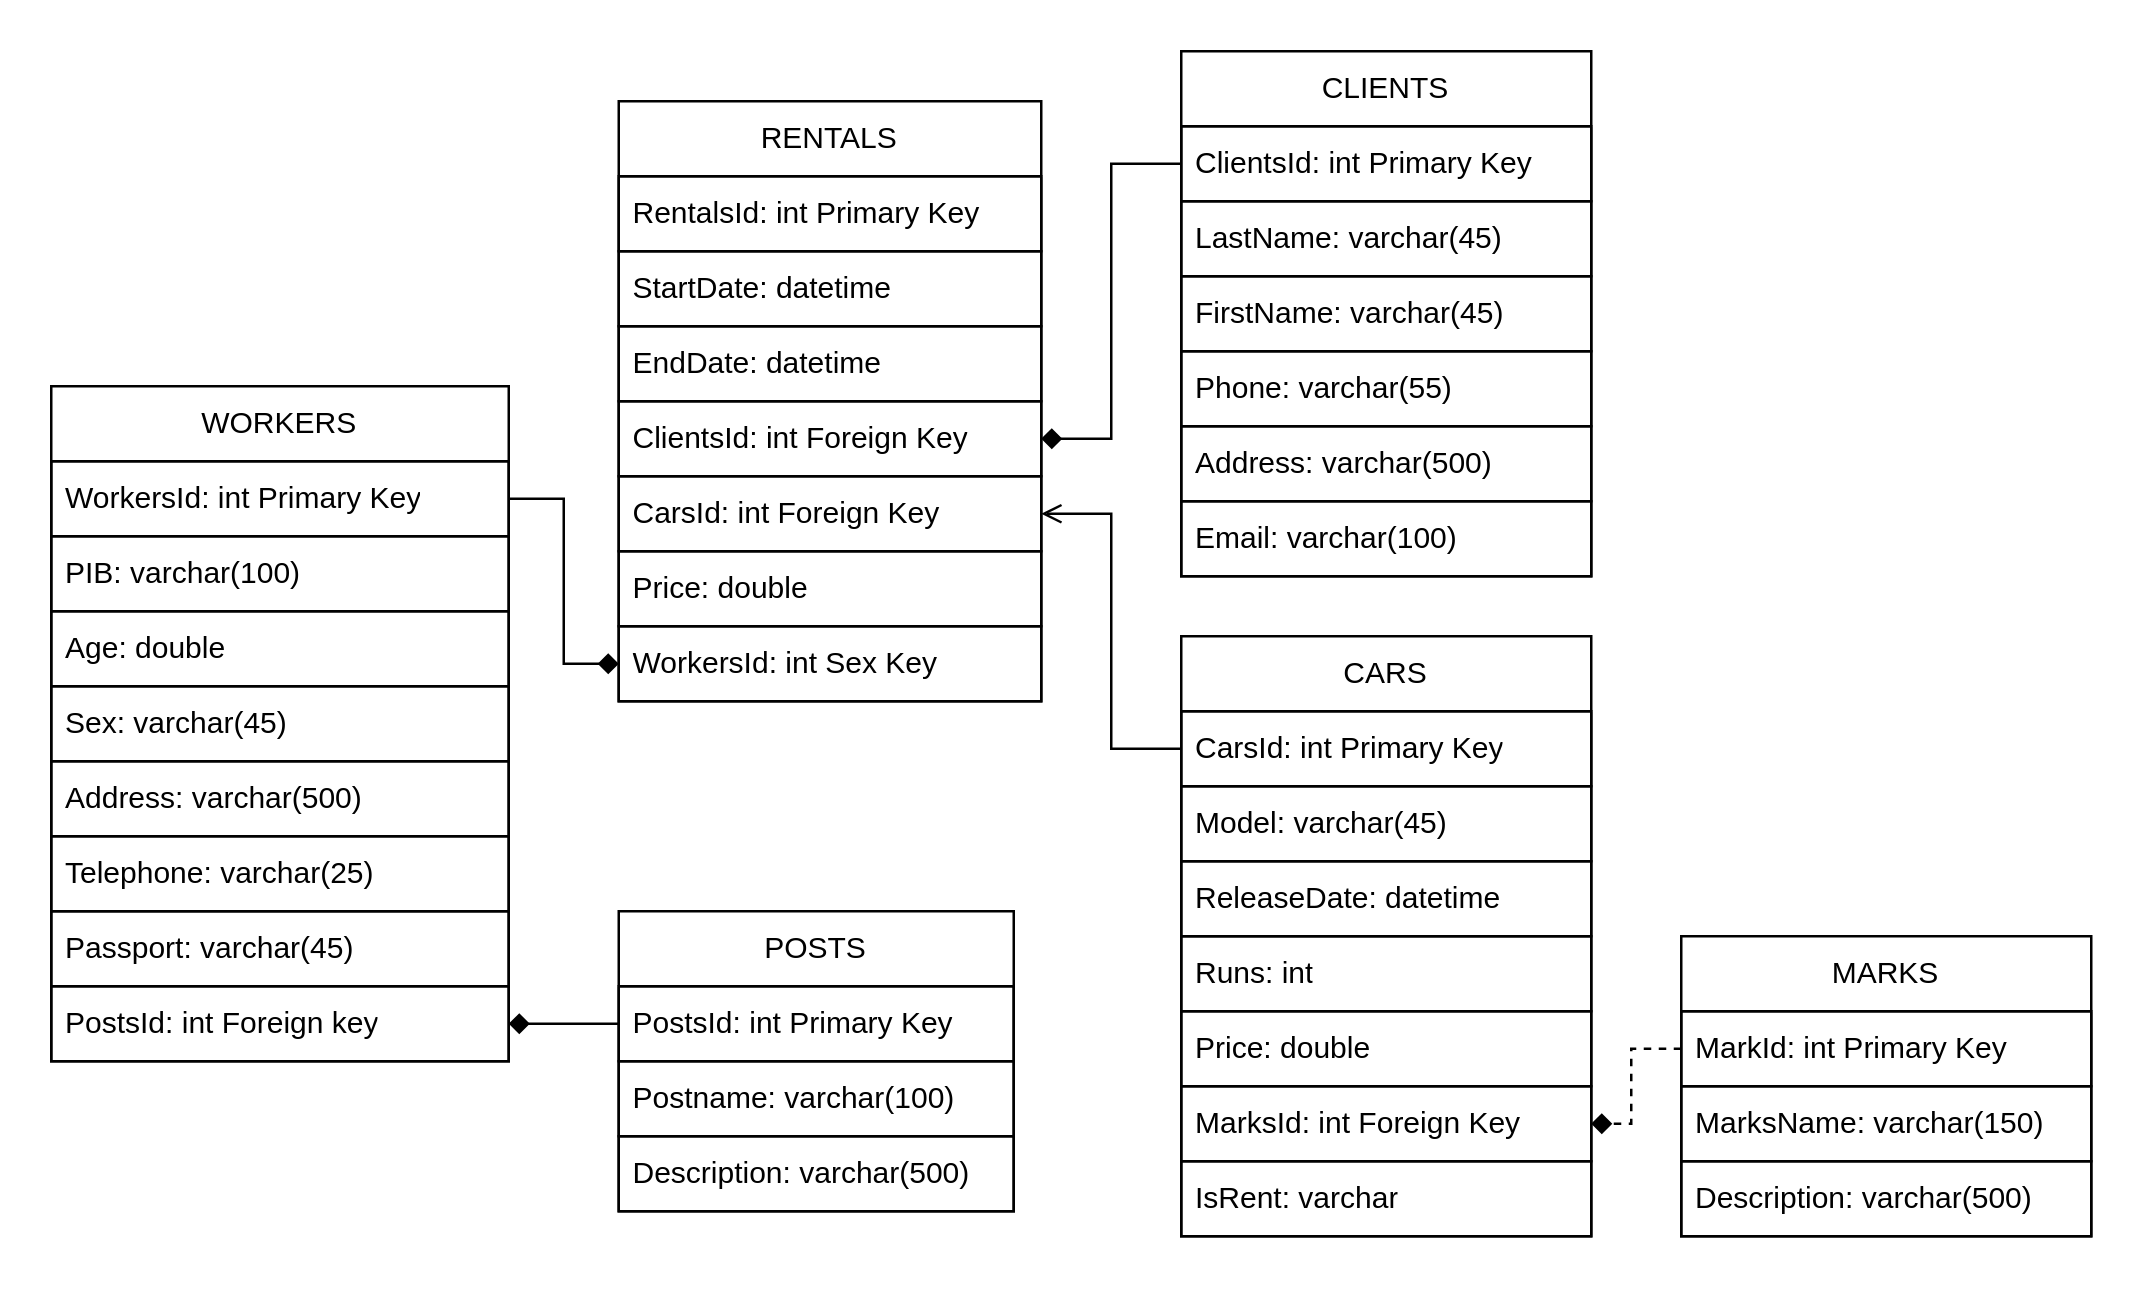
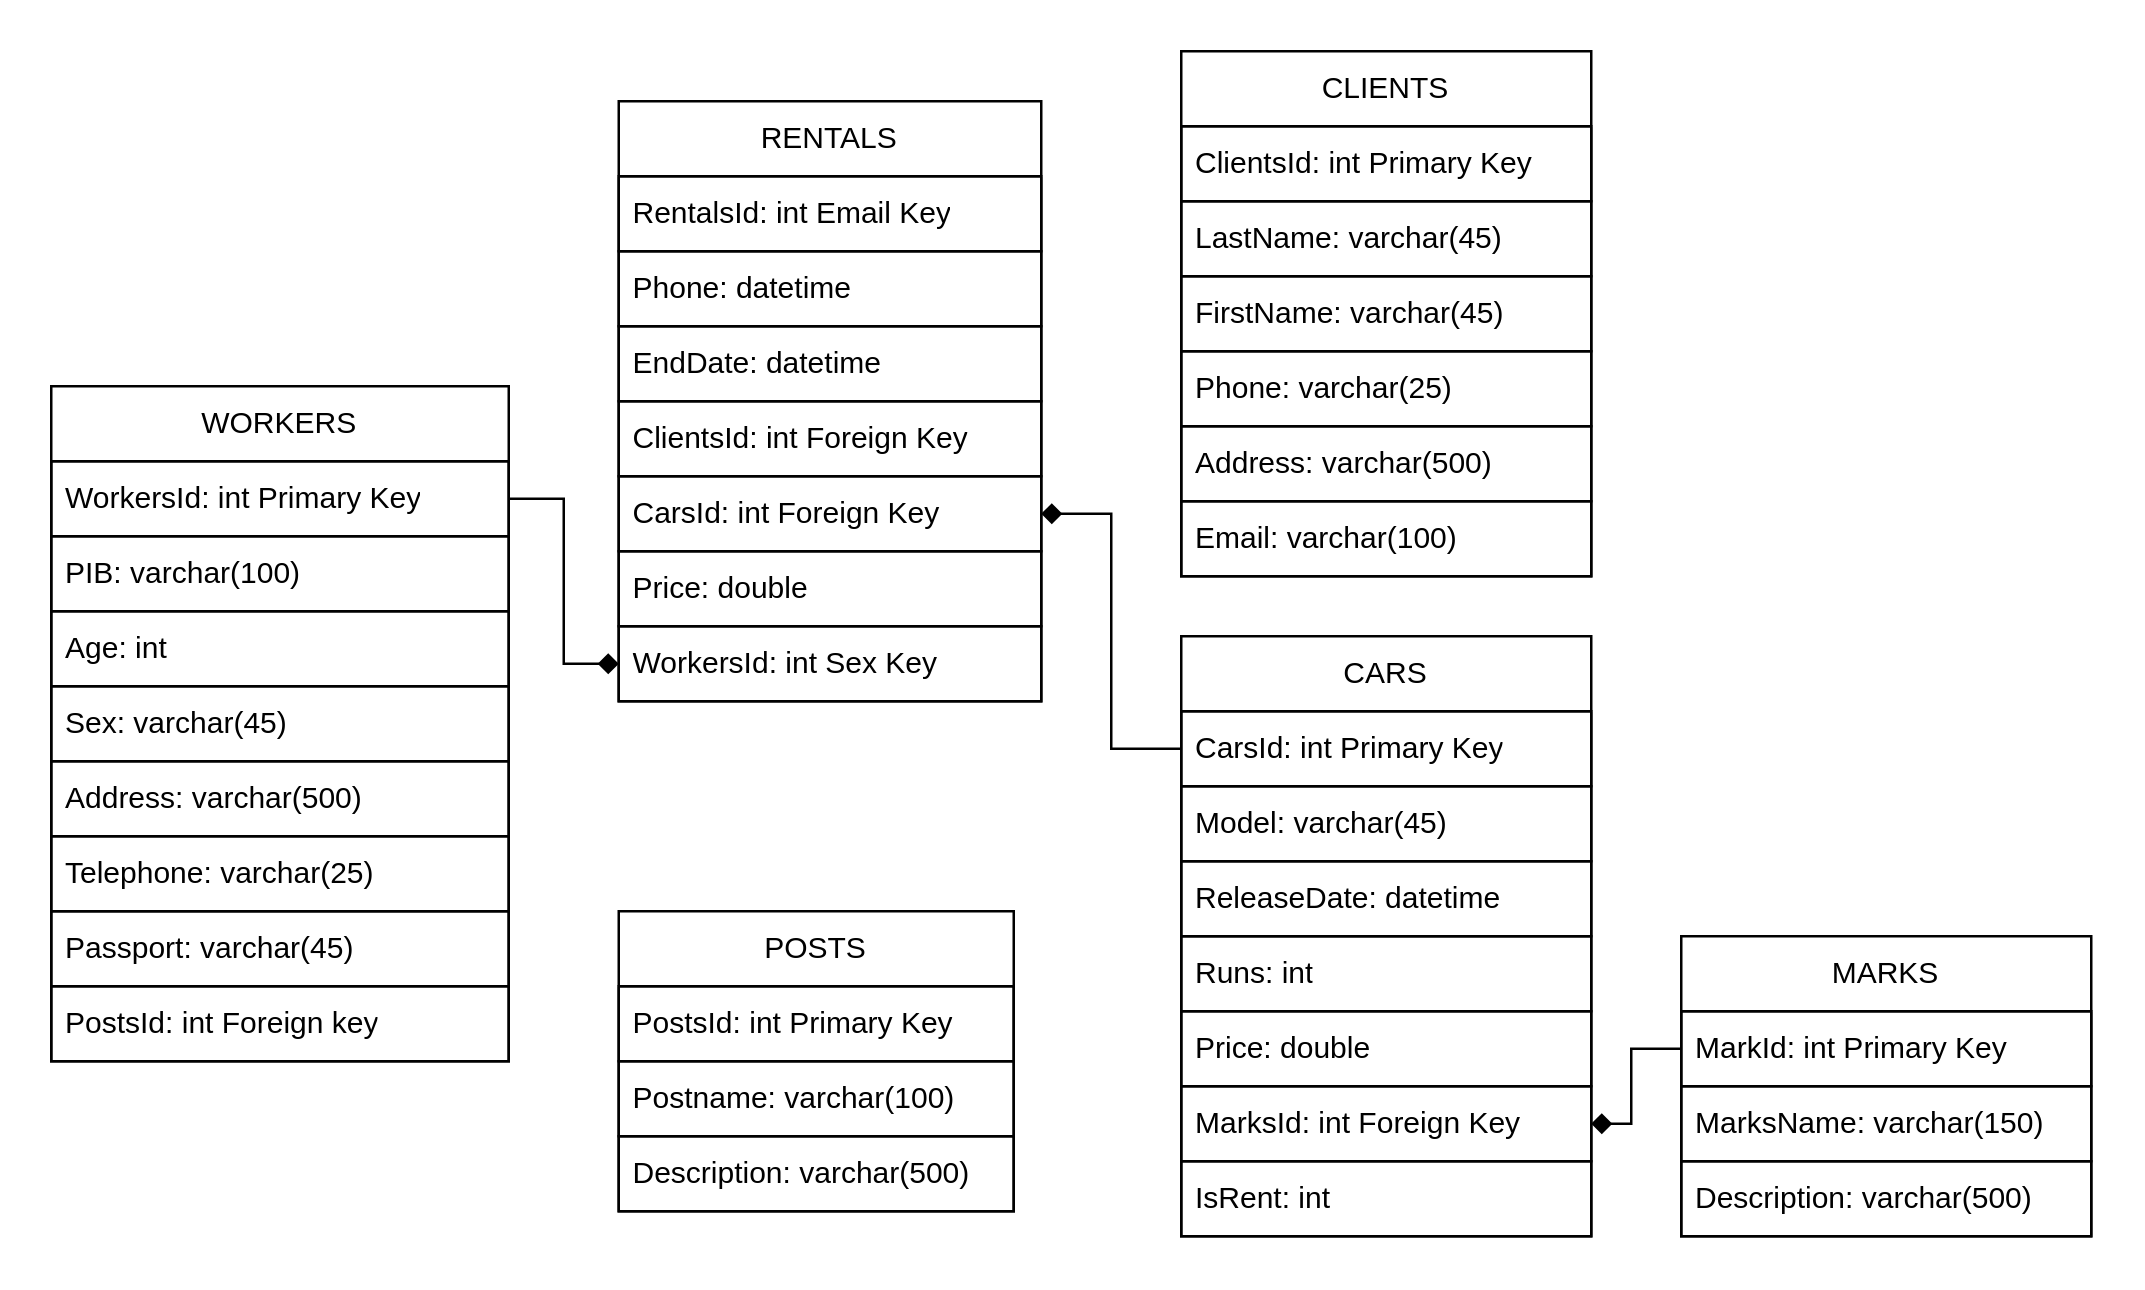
node "RentalsId: int Primary Key": label "RentalsId: int Primary Key" -> "RentalsId: int Email Key"
node "StartDate: datetime": label "StartDate: datetime" -> "Phone: datetime"
edge "ClientsId: int Primary Key" -> "ClientsId: int Foreign Key": removed
node "Phone: varchar(55)": label "Phone: varchar(55)" -> "Phone: varchar(25)"
edge "CarsId: int Primary Key" -> "CarsId: int Foreign Key": arrowhead open -> diamond
node "Age: double": label "Age: double" -> "Age: int"
edge "PostsId: int Primary Key" -> "PostsId: int Foreign key": removed
edge "MarkId: int Primary Key" -> "MarksId: int Foreign Key": style dashed -> solid
node "IsRent: varchar": label "IsRent: varchar" -> "IsRent: int"
